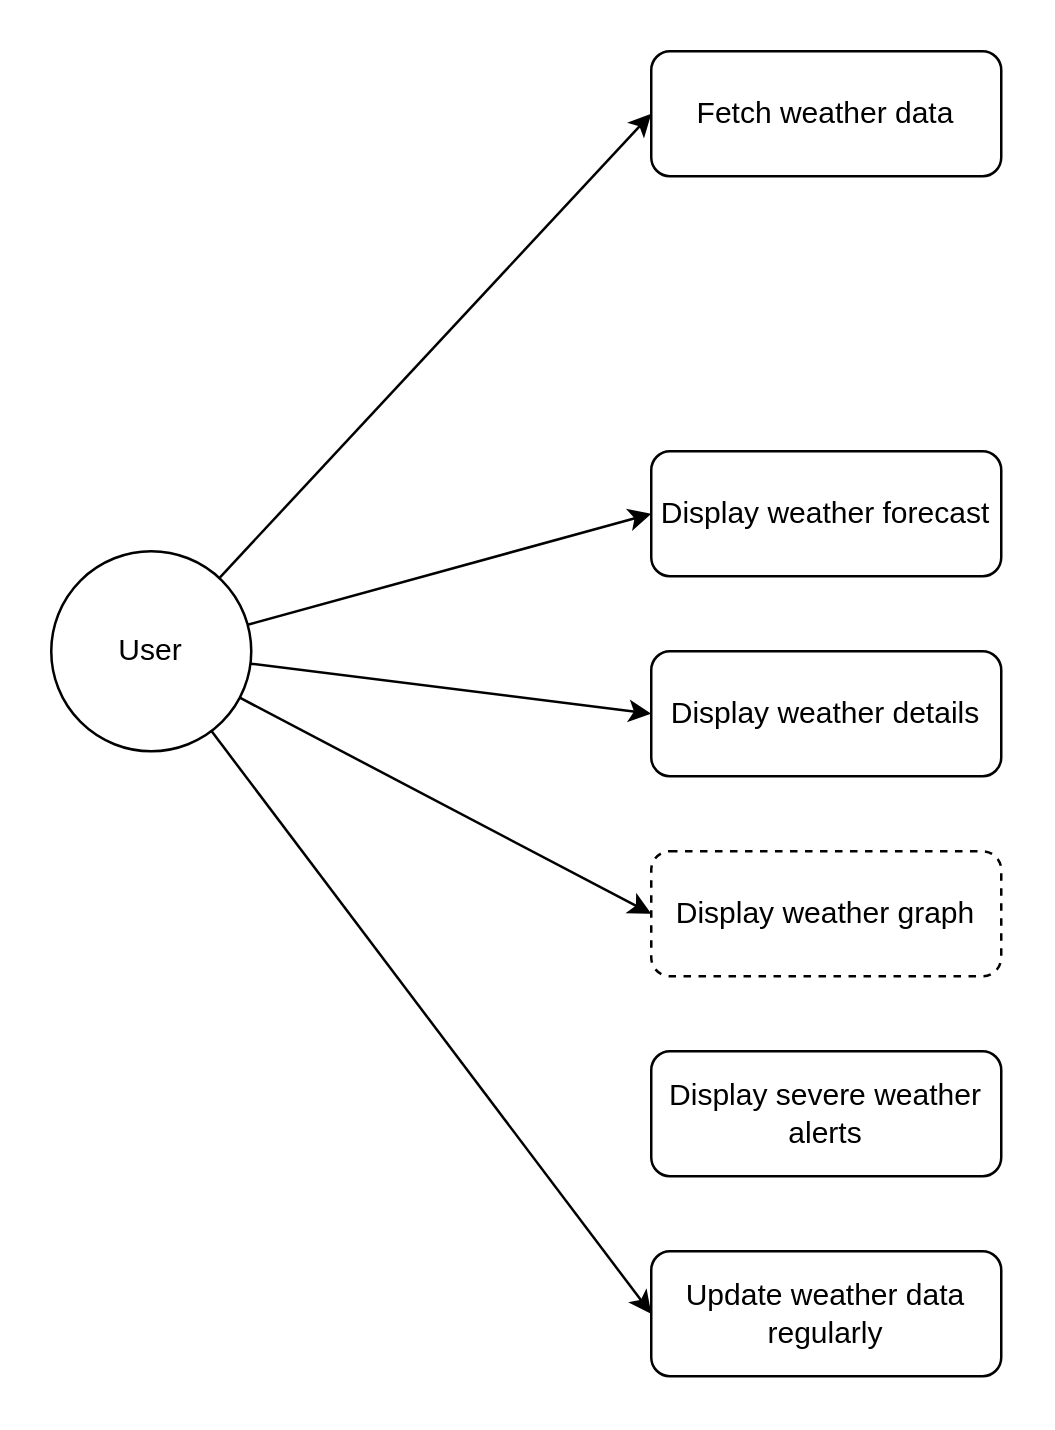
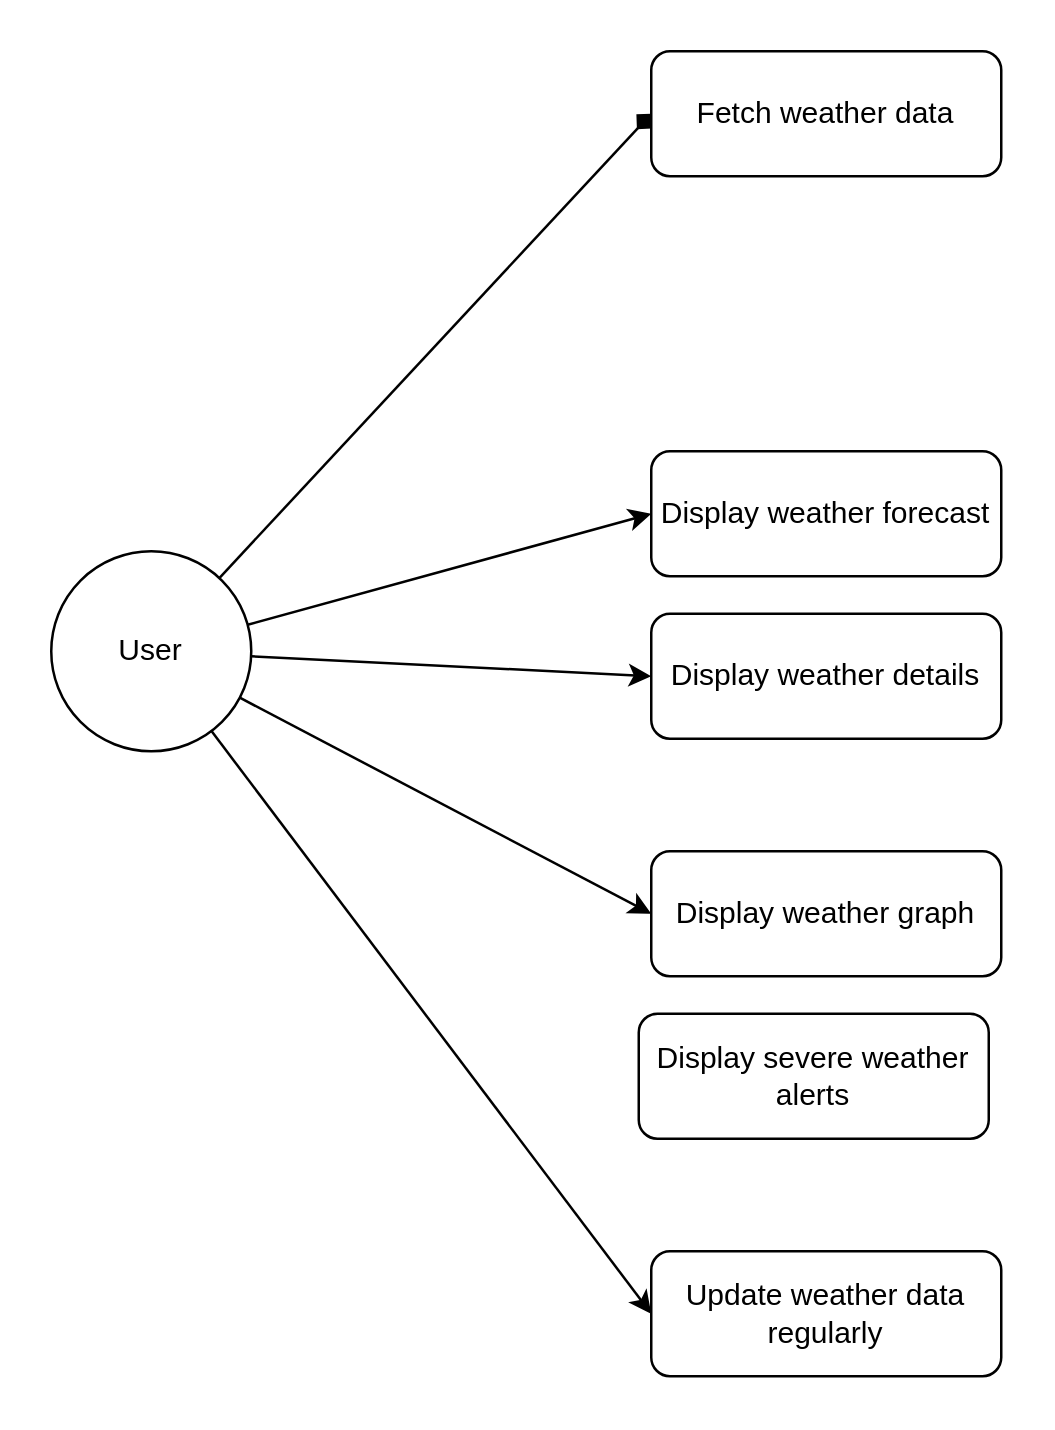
edge "User" -> "Fetch weather data": arrowhead classic -> diamond
node "Display weather details": moved (826, 714) -> (826, 676)
node "Display weather graph": style dashed -> solid
node "Display severe weather alerts": moved (826, 1114) -> (814, 1076)
